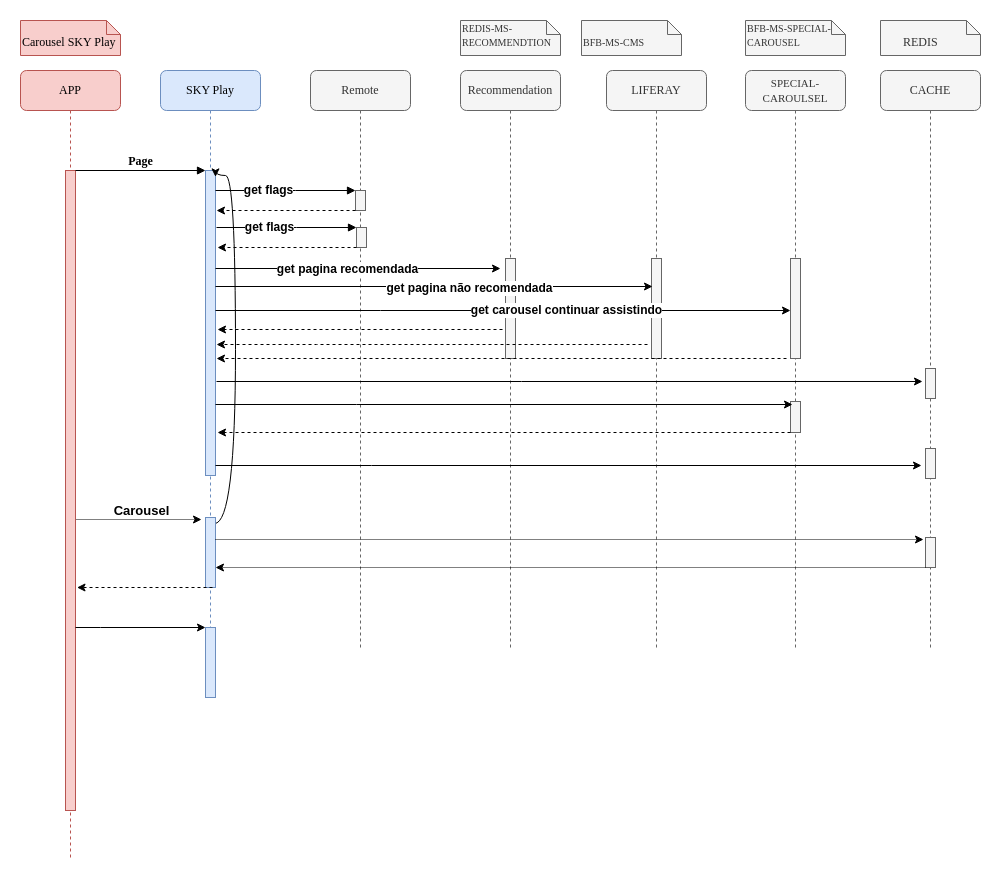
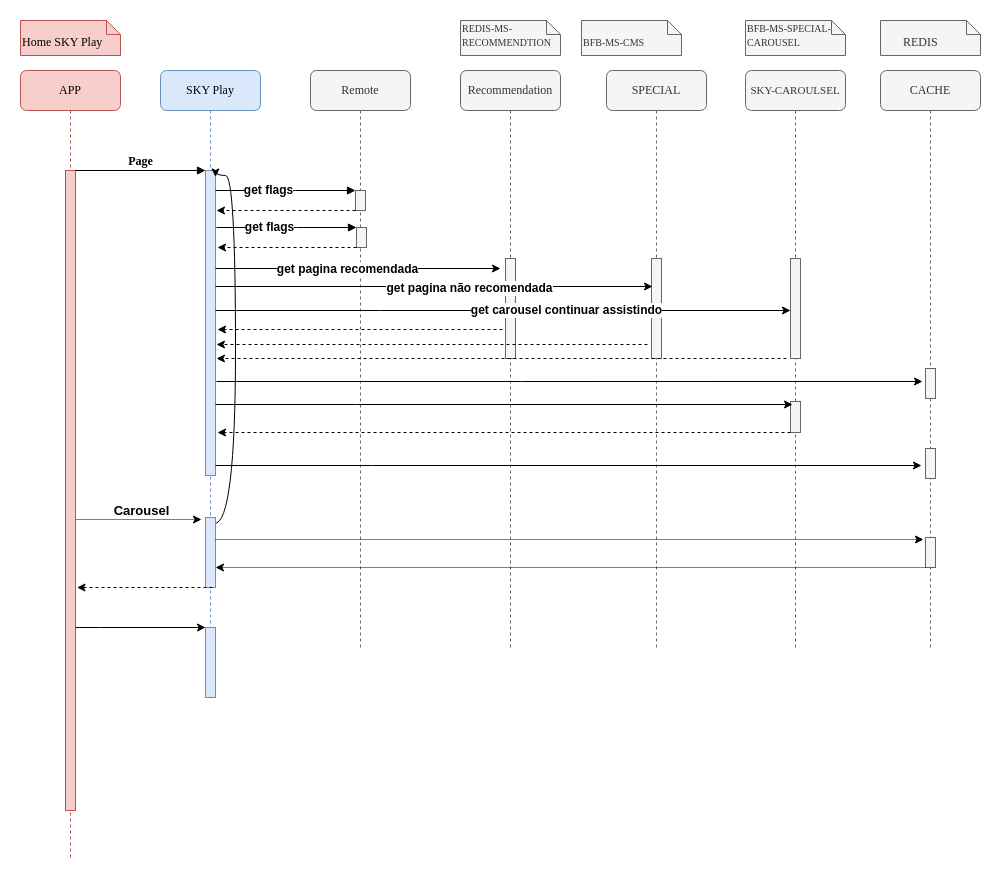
node "Carousel SKY Play": label "Carousel SKY Play" -> "Home SKY Play"
node "LIFERAY": label "LIFERAY" -> "SPECIAL"
node "SPECIAL-CAROULSEL": label "SPECIAL-CAROULSEL" -> "SKY-CAROULSEL"
